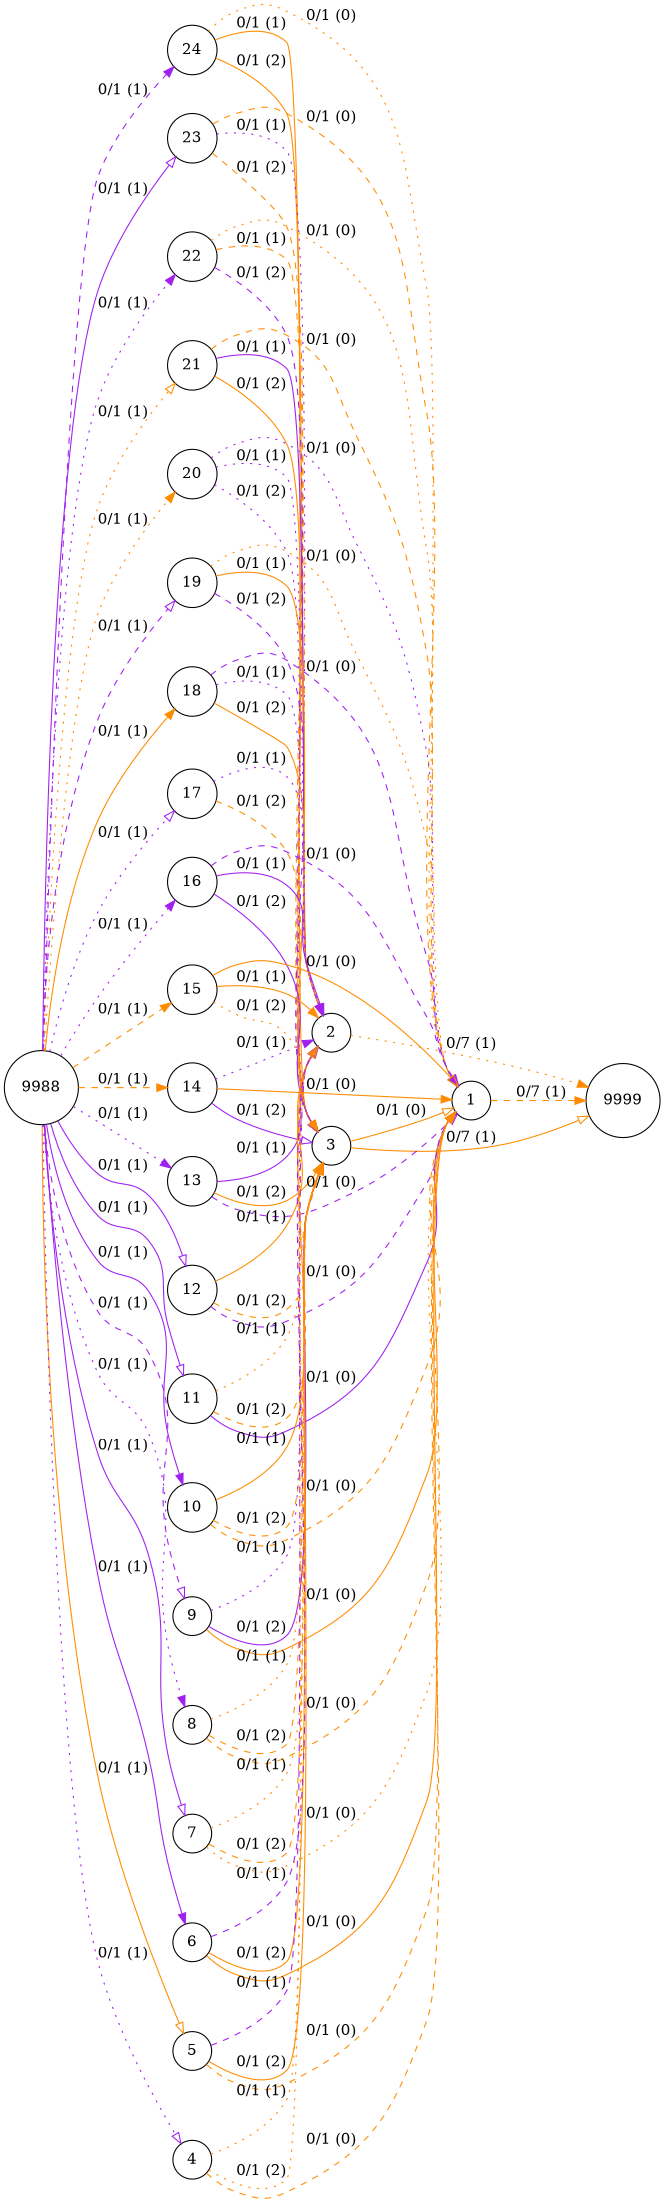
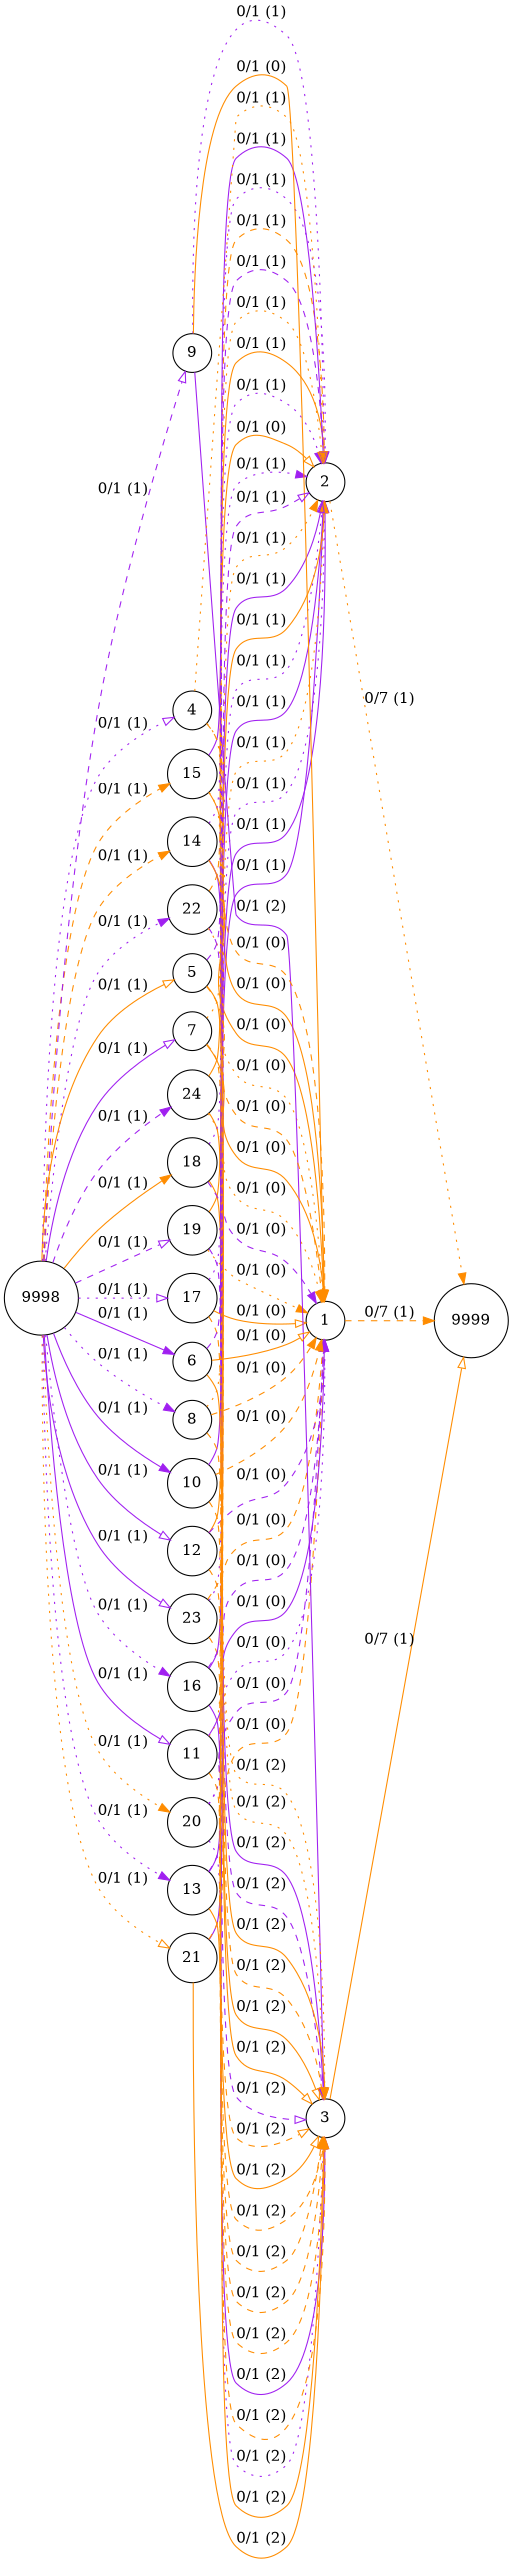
edge "19" -> "2": label "0/1 (1)" -> "0/1 (0)"
edge "15" -> "2": color darkorange -> purple
node "9988": label "9988" -> "9998"
edge "3" -> "1": now "17" -> "1"
edge "10" -> "2": color darkorange -> purple
edge "7" -> "1": style dotted -> solid
